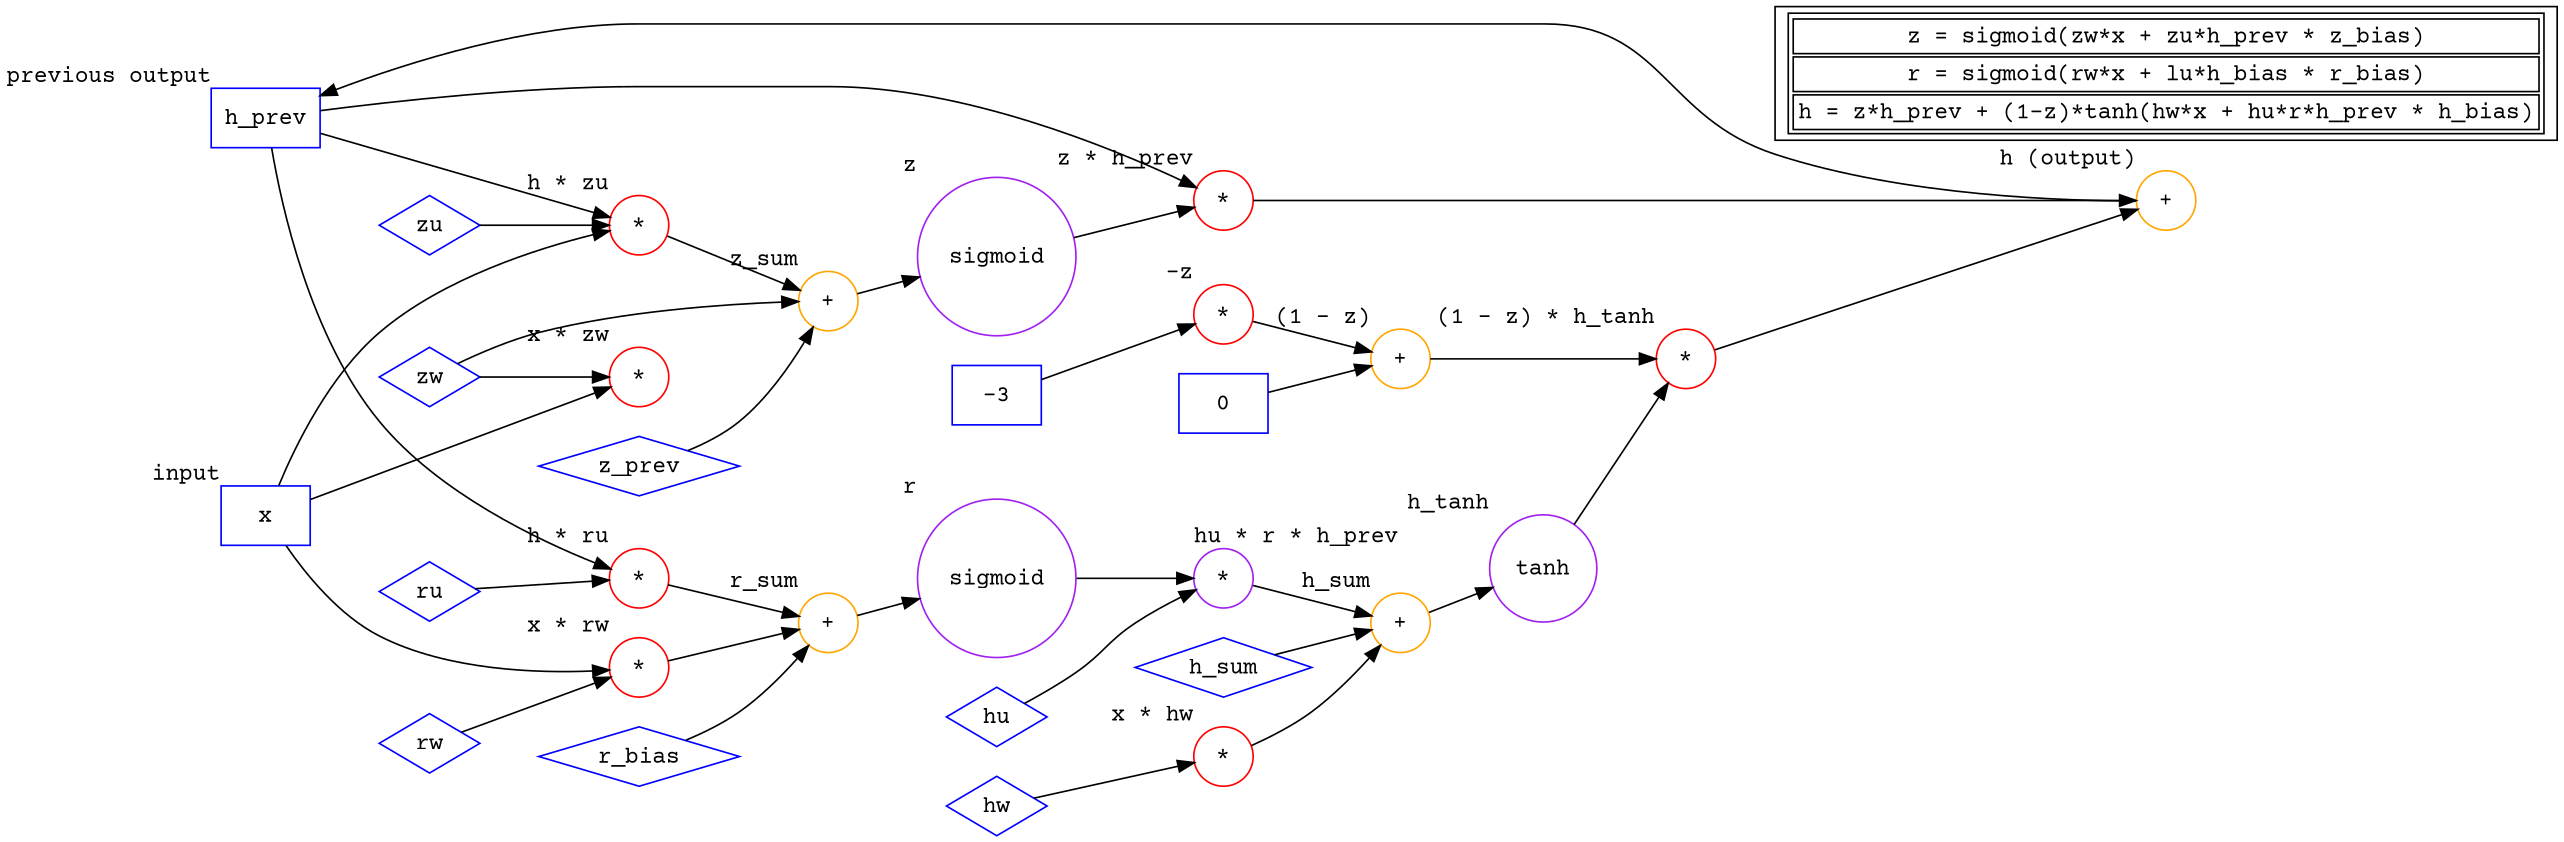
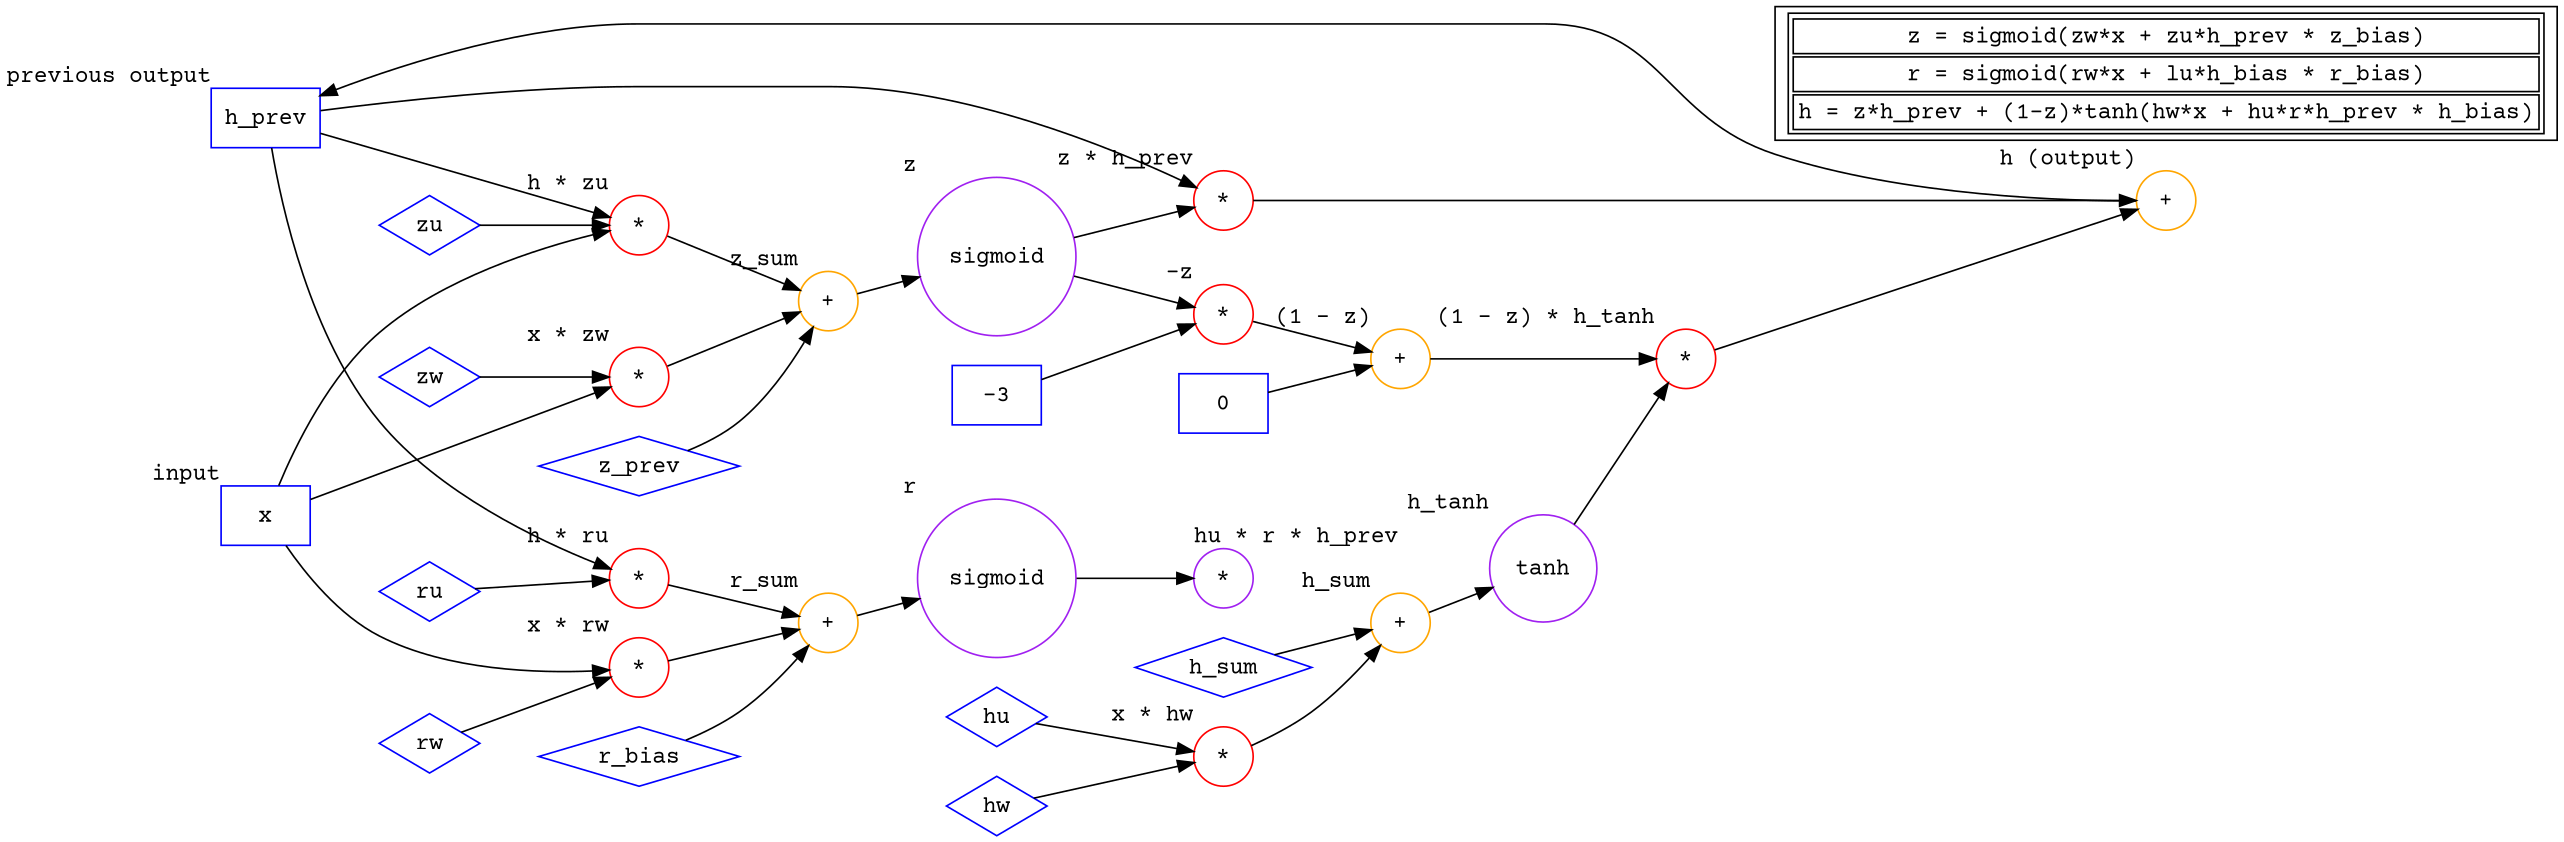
edge "sigmoid z" -> "* -z": added
edge "zw" -> "+ z_sum": now "* x * zw" -> "+ z_sum"
edge "* hu * r * h_prev" -> "+ h_sum": removed
edge "hu" -> "* hu * r * h_prev": now "hu" -> "* x * hw"
